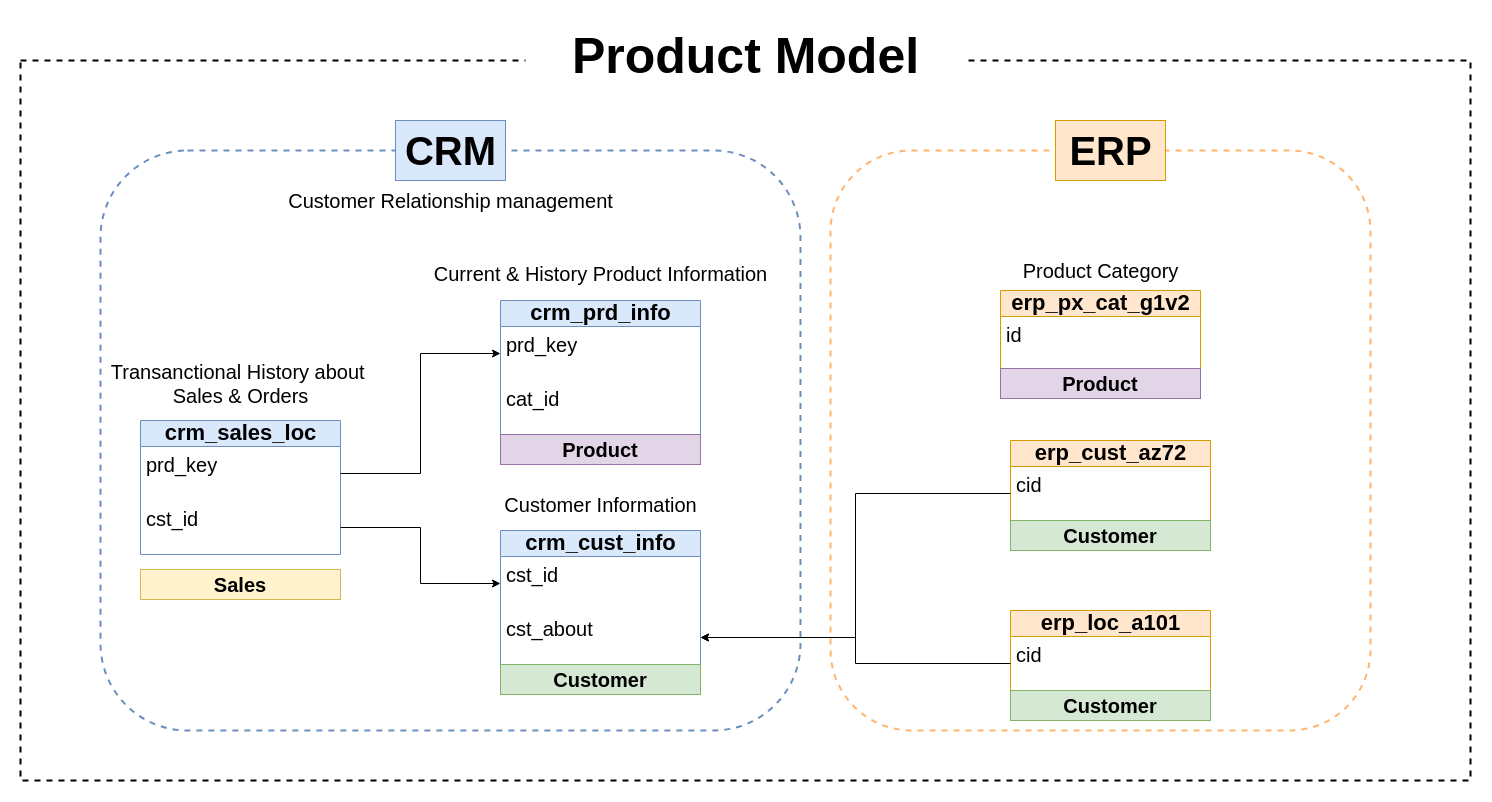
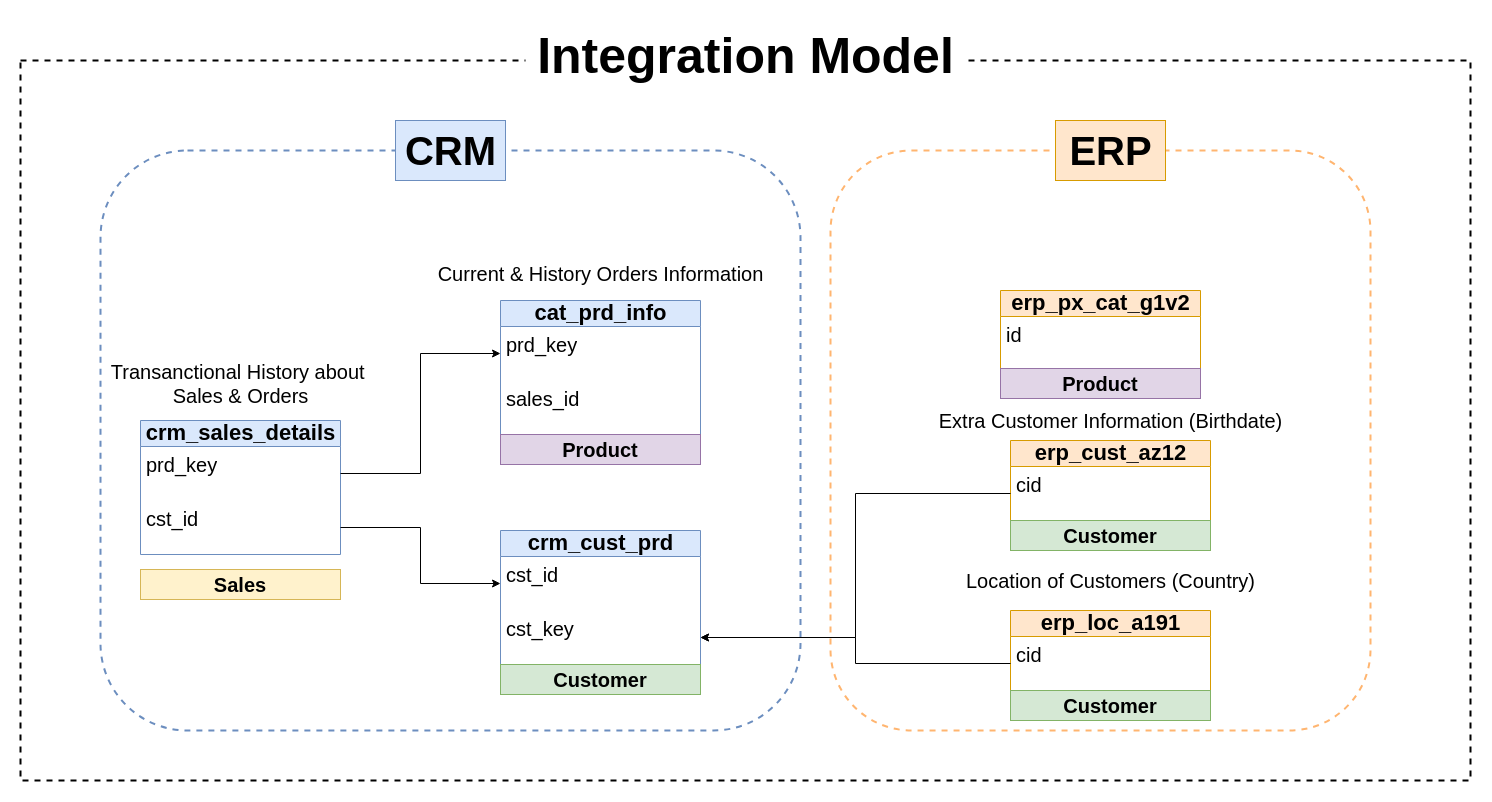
node "Product Model": label "Product Model" -> "Integration Model"
node "Customer Relationship management": removed
node "Product Category": removed
node "Current & History Product Information": label "Current & History Product Information" -> "Current & History Orders Information"
node "crm_prd_info": label "crm_prd_info" -> "cat_prd_info"
node "cat_id": label "cat_id" -> "sales_id"
node "Extra Customer Information (Birthdate)": added
node "crm_sales_loc": label "crm_sales_loc" -> "crm_sales_details"
node "erp_cust_az72": label "erp_cust_az72" -> "erp_cust_az12"
node "Customer Information": removed
node "crm_cust_info": label "crm_cust_info" -> "crm_cust_prd"
node "Location of Customers (Country)": added
node "erp_loc_a101": label "erp_loc_a101" -> "erp_loc_a191"
node "cst_about": label "cst_about" -> "cst_key"
